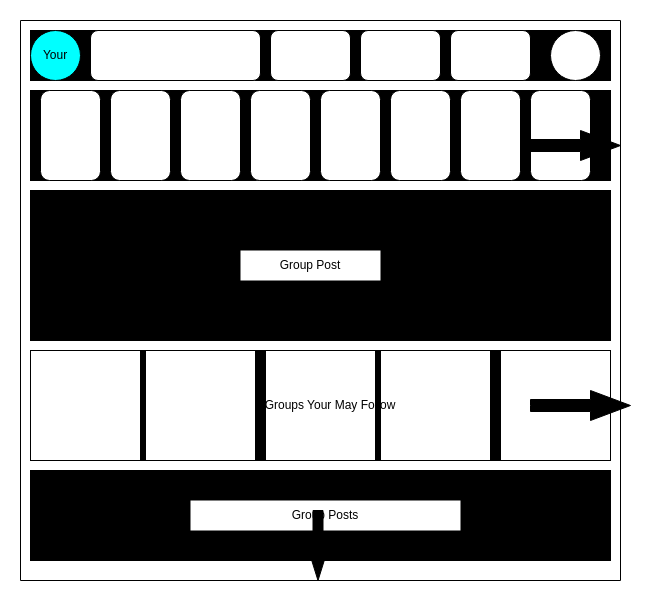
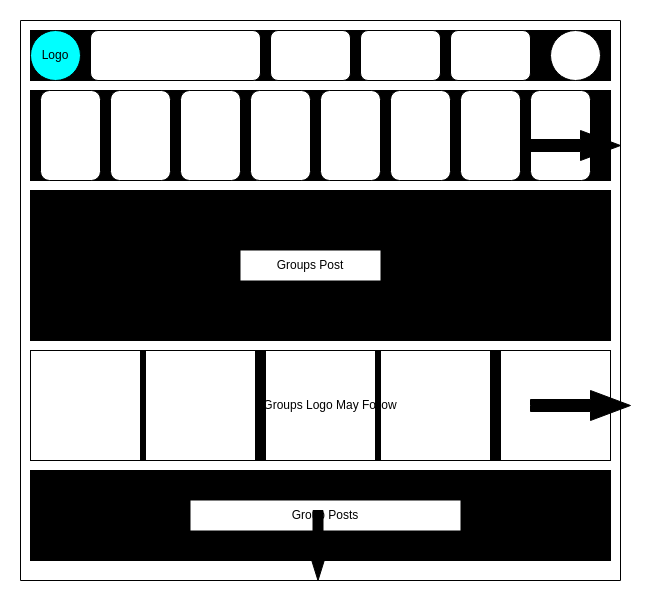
node "Your": label "Your" -> "Logo"
node "Group Post": label "Group Post" -> "Groups Post"
node "Groups Your May Follow": label "Groups Your May Follow" -> "Groups Logo May Follow"
